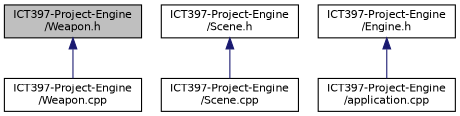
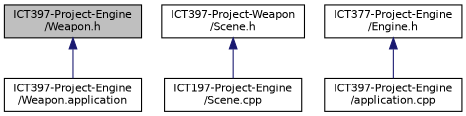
node "ICT397-Project-Engine /Scene.h": label "ICT397-Project-Engine /Scene.h" -> "ICT397-Project-Weapon /Scene.h"
node "ICT397-Project-Engine /Engine.h": label "ICT397-Project-Engine /Engine.h" -> "ICT377-Project-Engine /Engine.h"
node "ICT397-Project-Engine /Weapon.cpp": label "ICT397-Project-Engine /Weapon.cpp" -> "ICT397-Project-Engine /Weapon.application"
node "ICT397-Project-Engine /Scene.cpp": label "ICT397-Project-Engine /Scene.cpp" -> "ICT197-Project-Engine /Scene.cpp"
